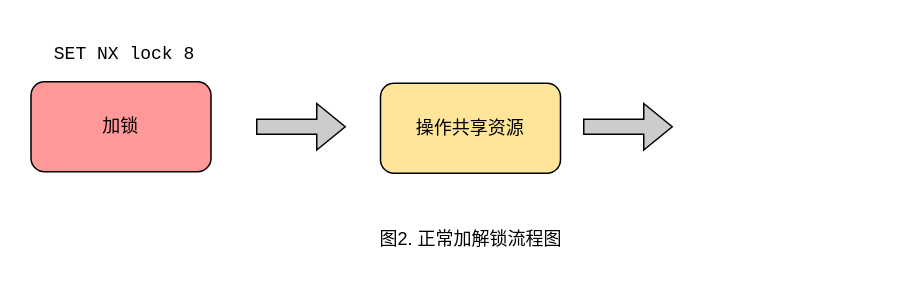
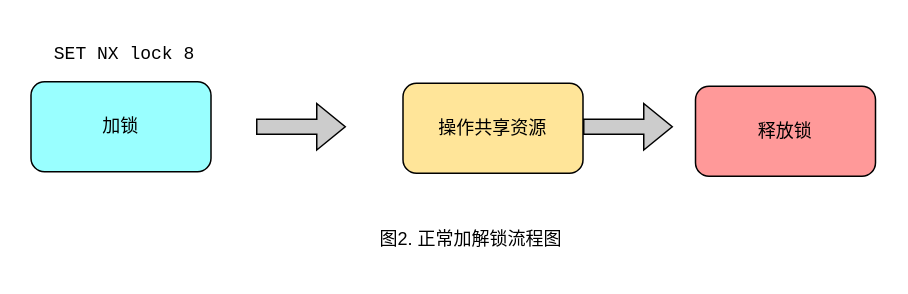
node "加锁": fillcolor #ff9999 -> #99ffff
node "操作共享资源": moved (470, 128) -> (493, 128)
node "释放锁": added
